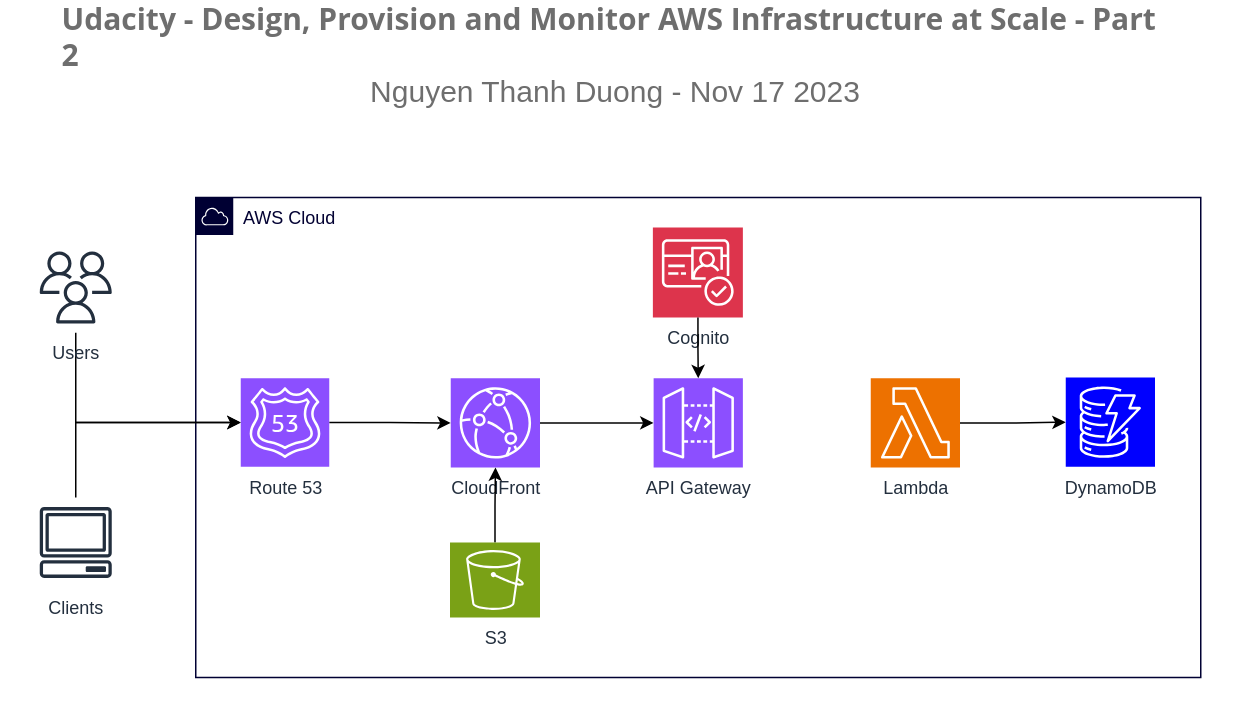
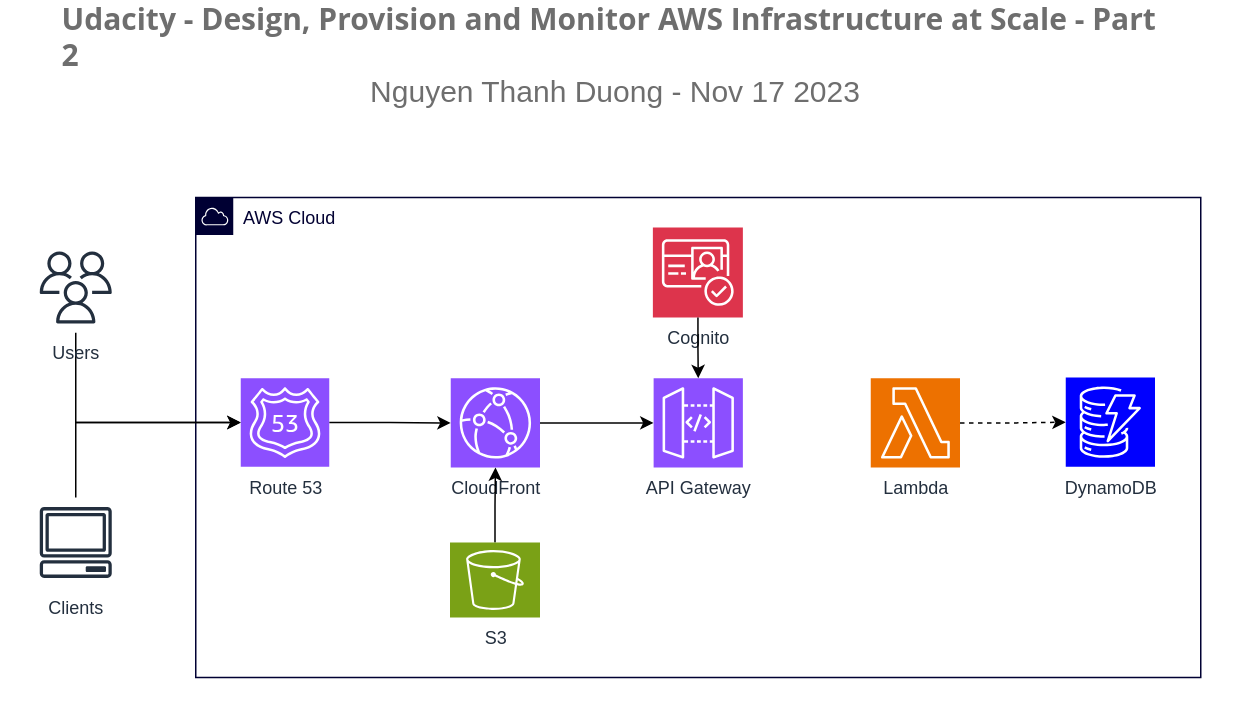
edge "Lambda" -> "DynamoDB": style solid -> dashed
